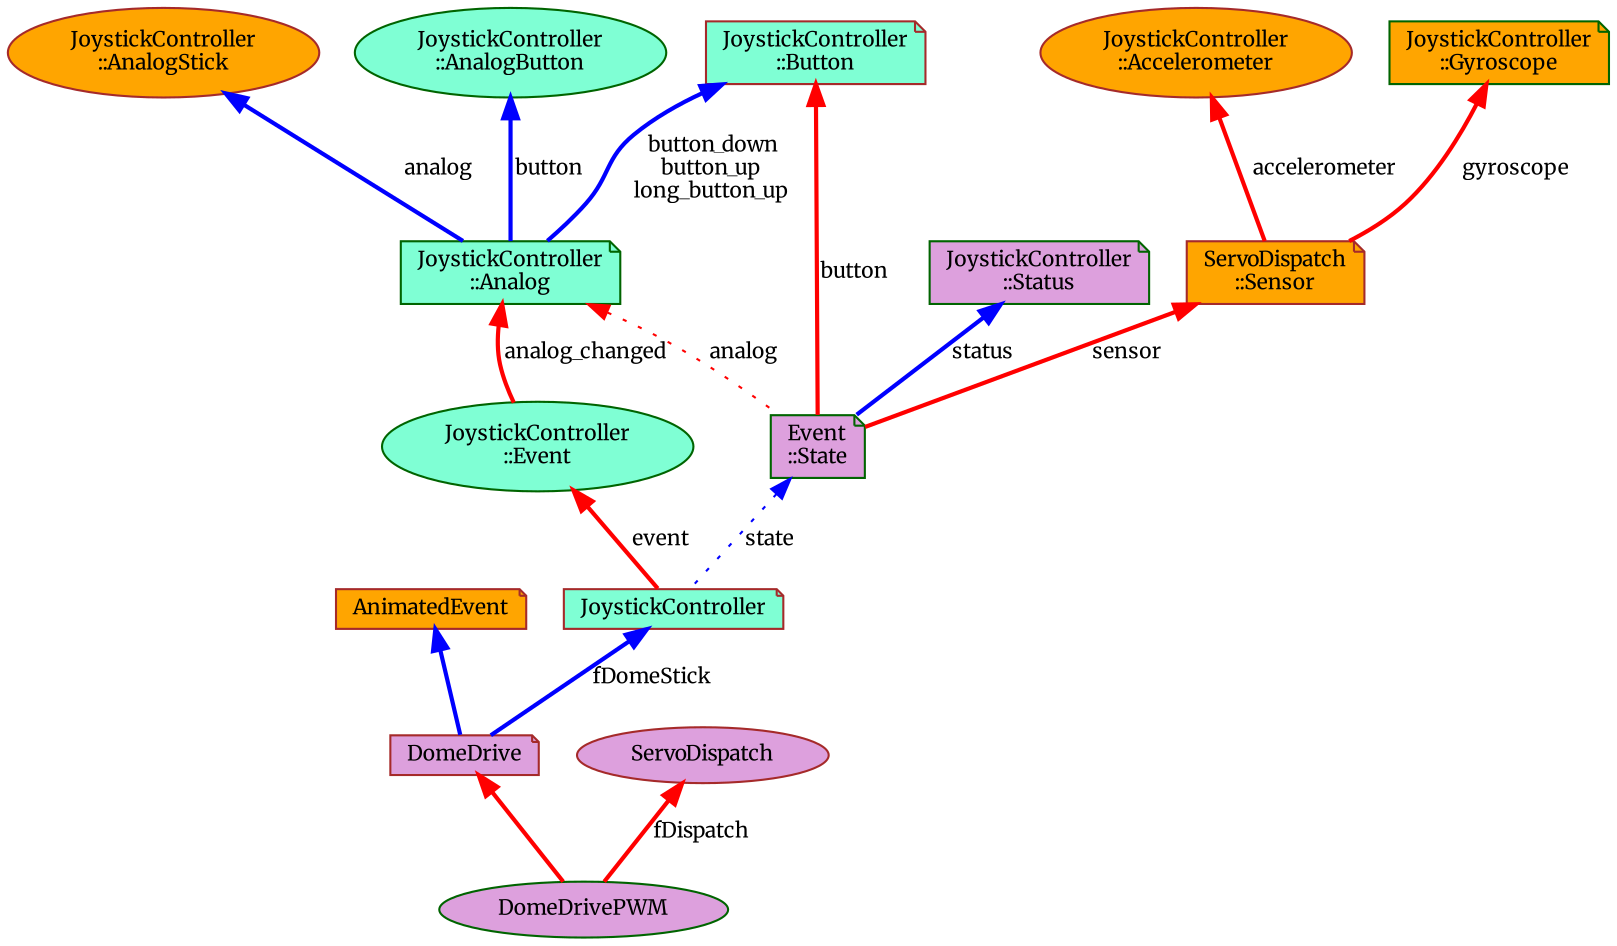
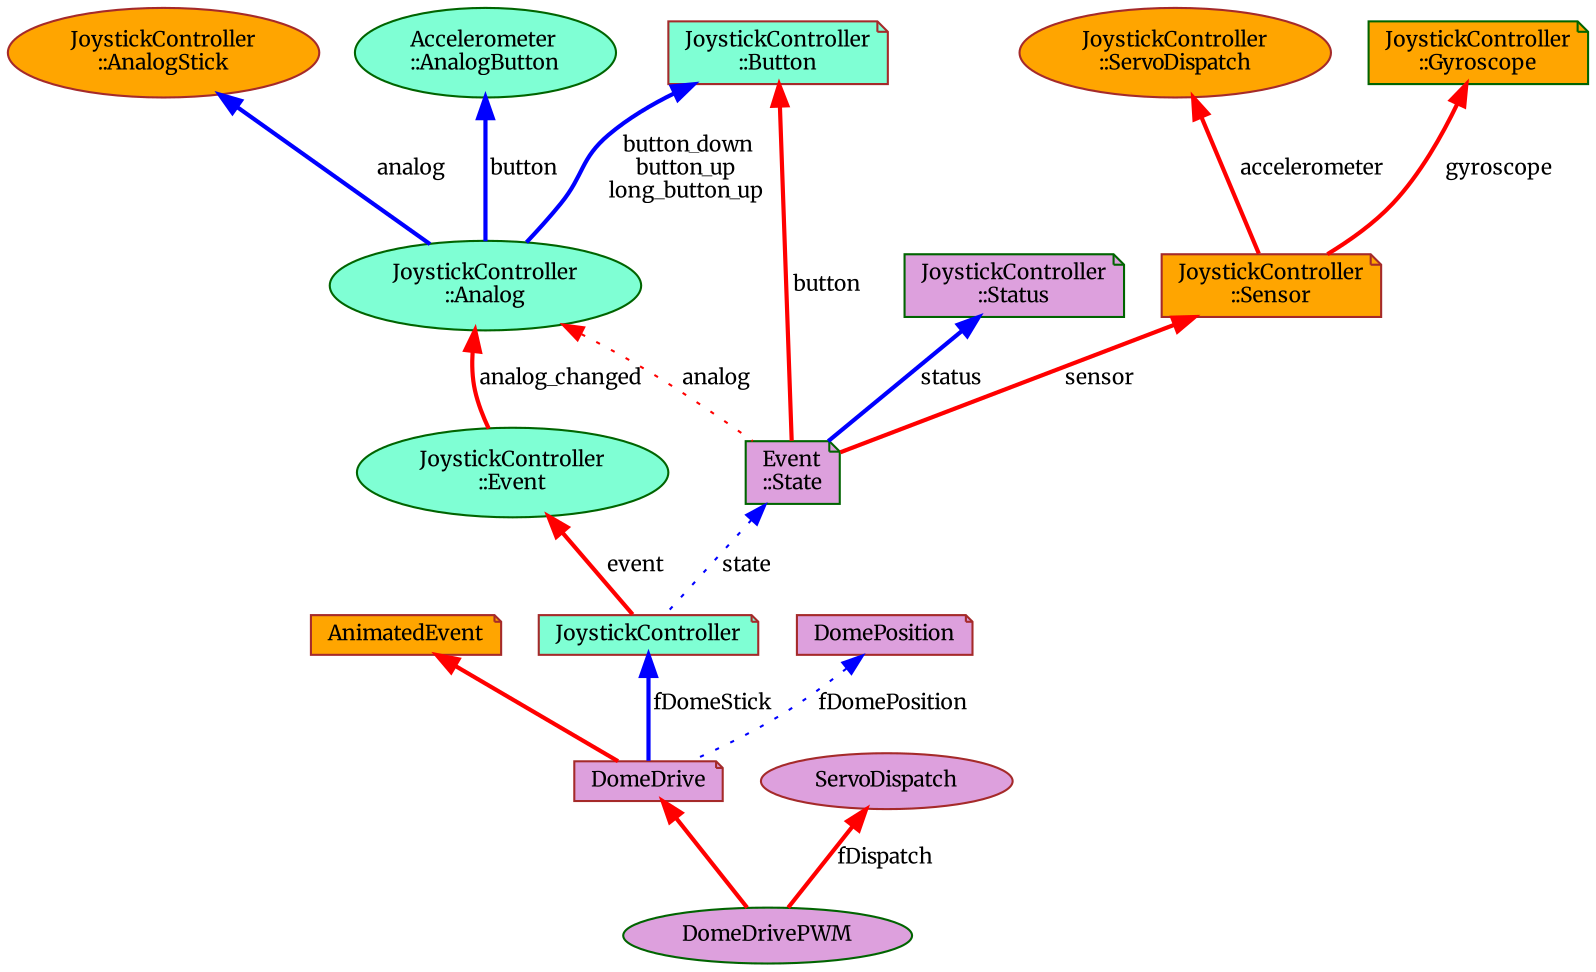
node "JoystickController ::AnalogButton": label "JoystickController ::AnalogButton" -> "Accelerometer ::AnalogButton"
node "JoystickController ::Accelerometer": label "JoystickController ::Accelerometer" -> "JoystickController ::ServoDispatch"
node "JoystickController ::Analog": shape note -> ellipse
node "ServoDispatch ::Sensor": label "ServoDispatch ::Sensor" -> "JoystickController ::Sensor"
node "DomePosition": added
edge "DomeDrive" -> "AnimatedEvent": color blue -> red
